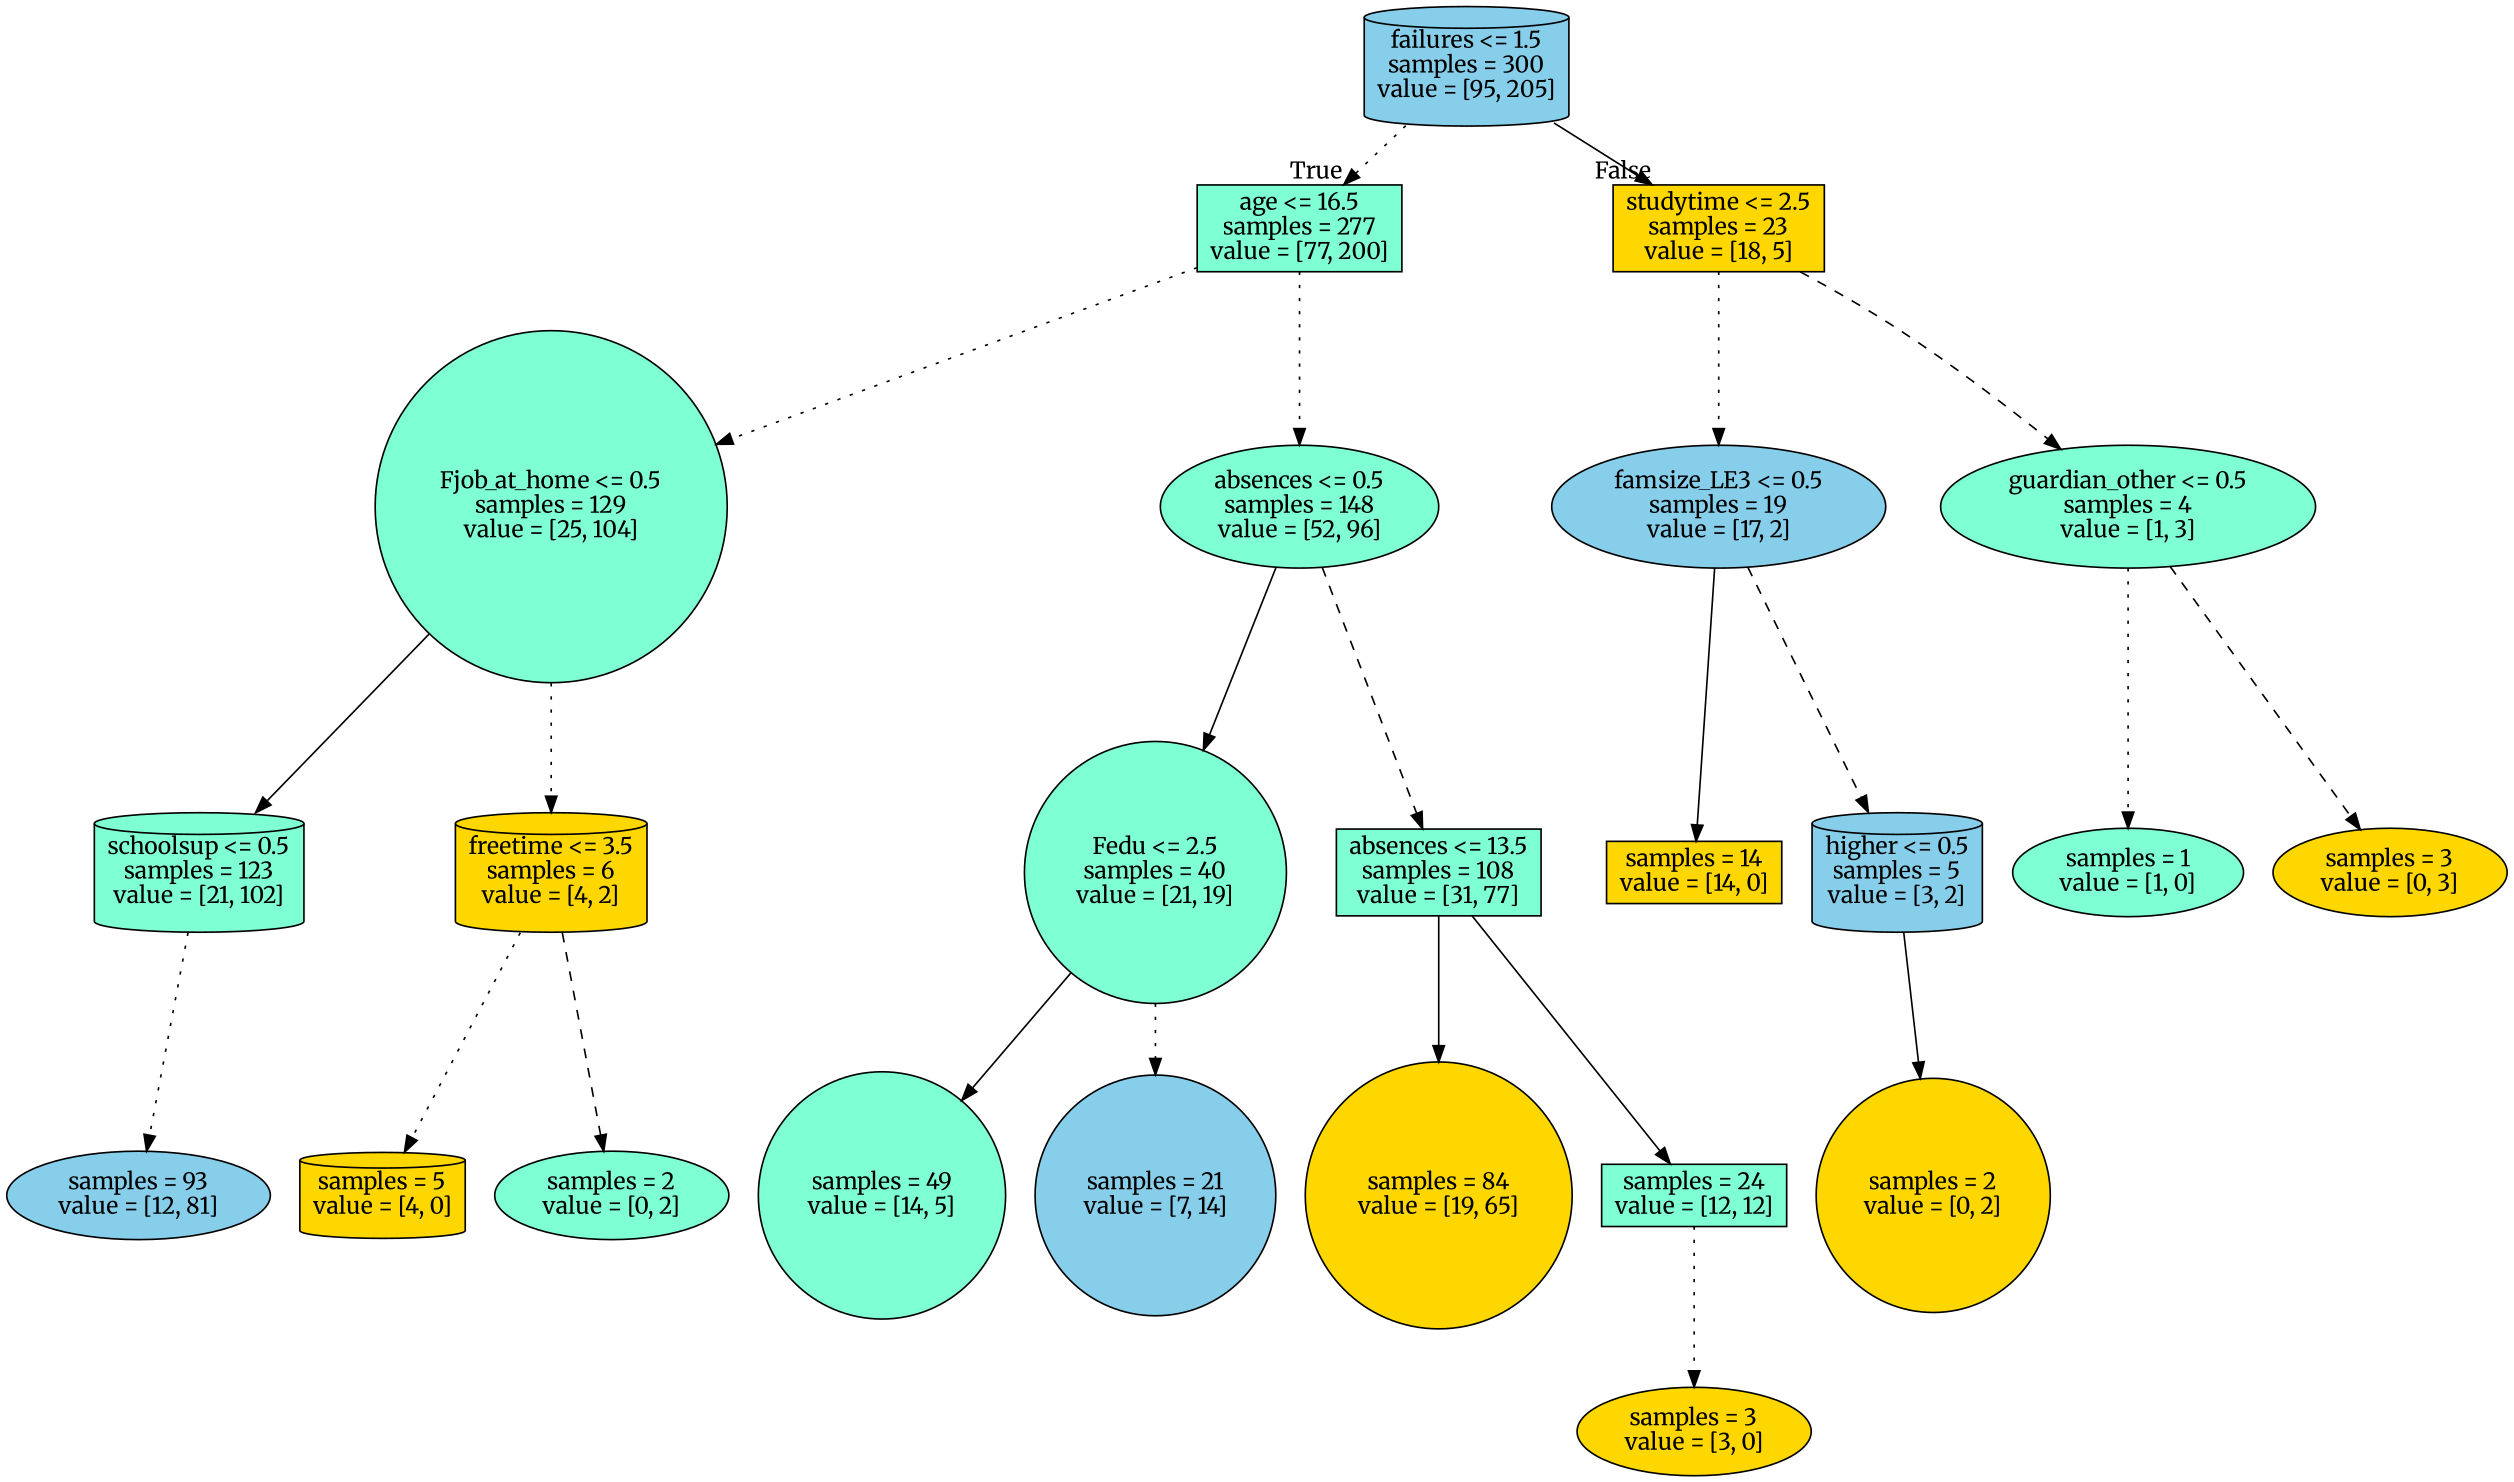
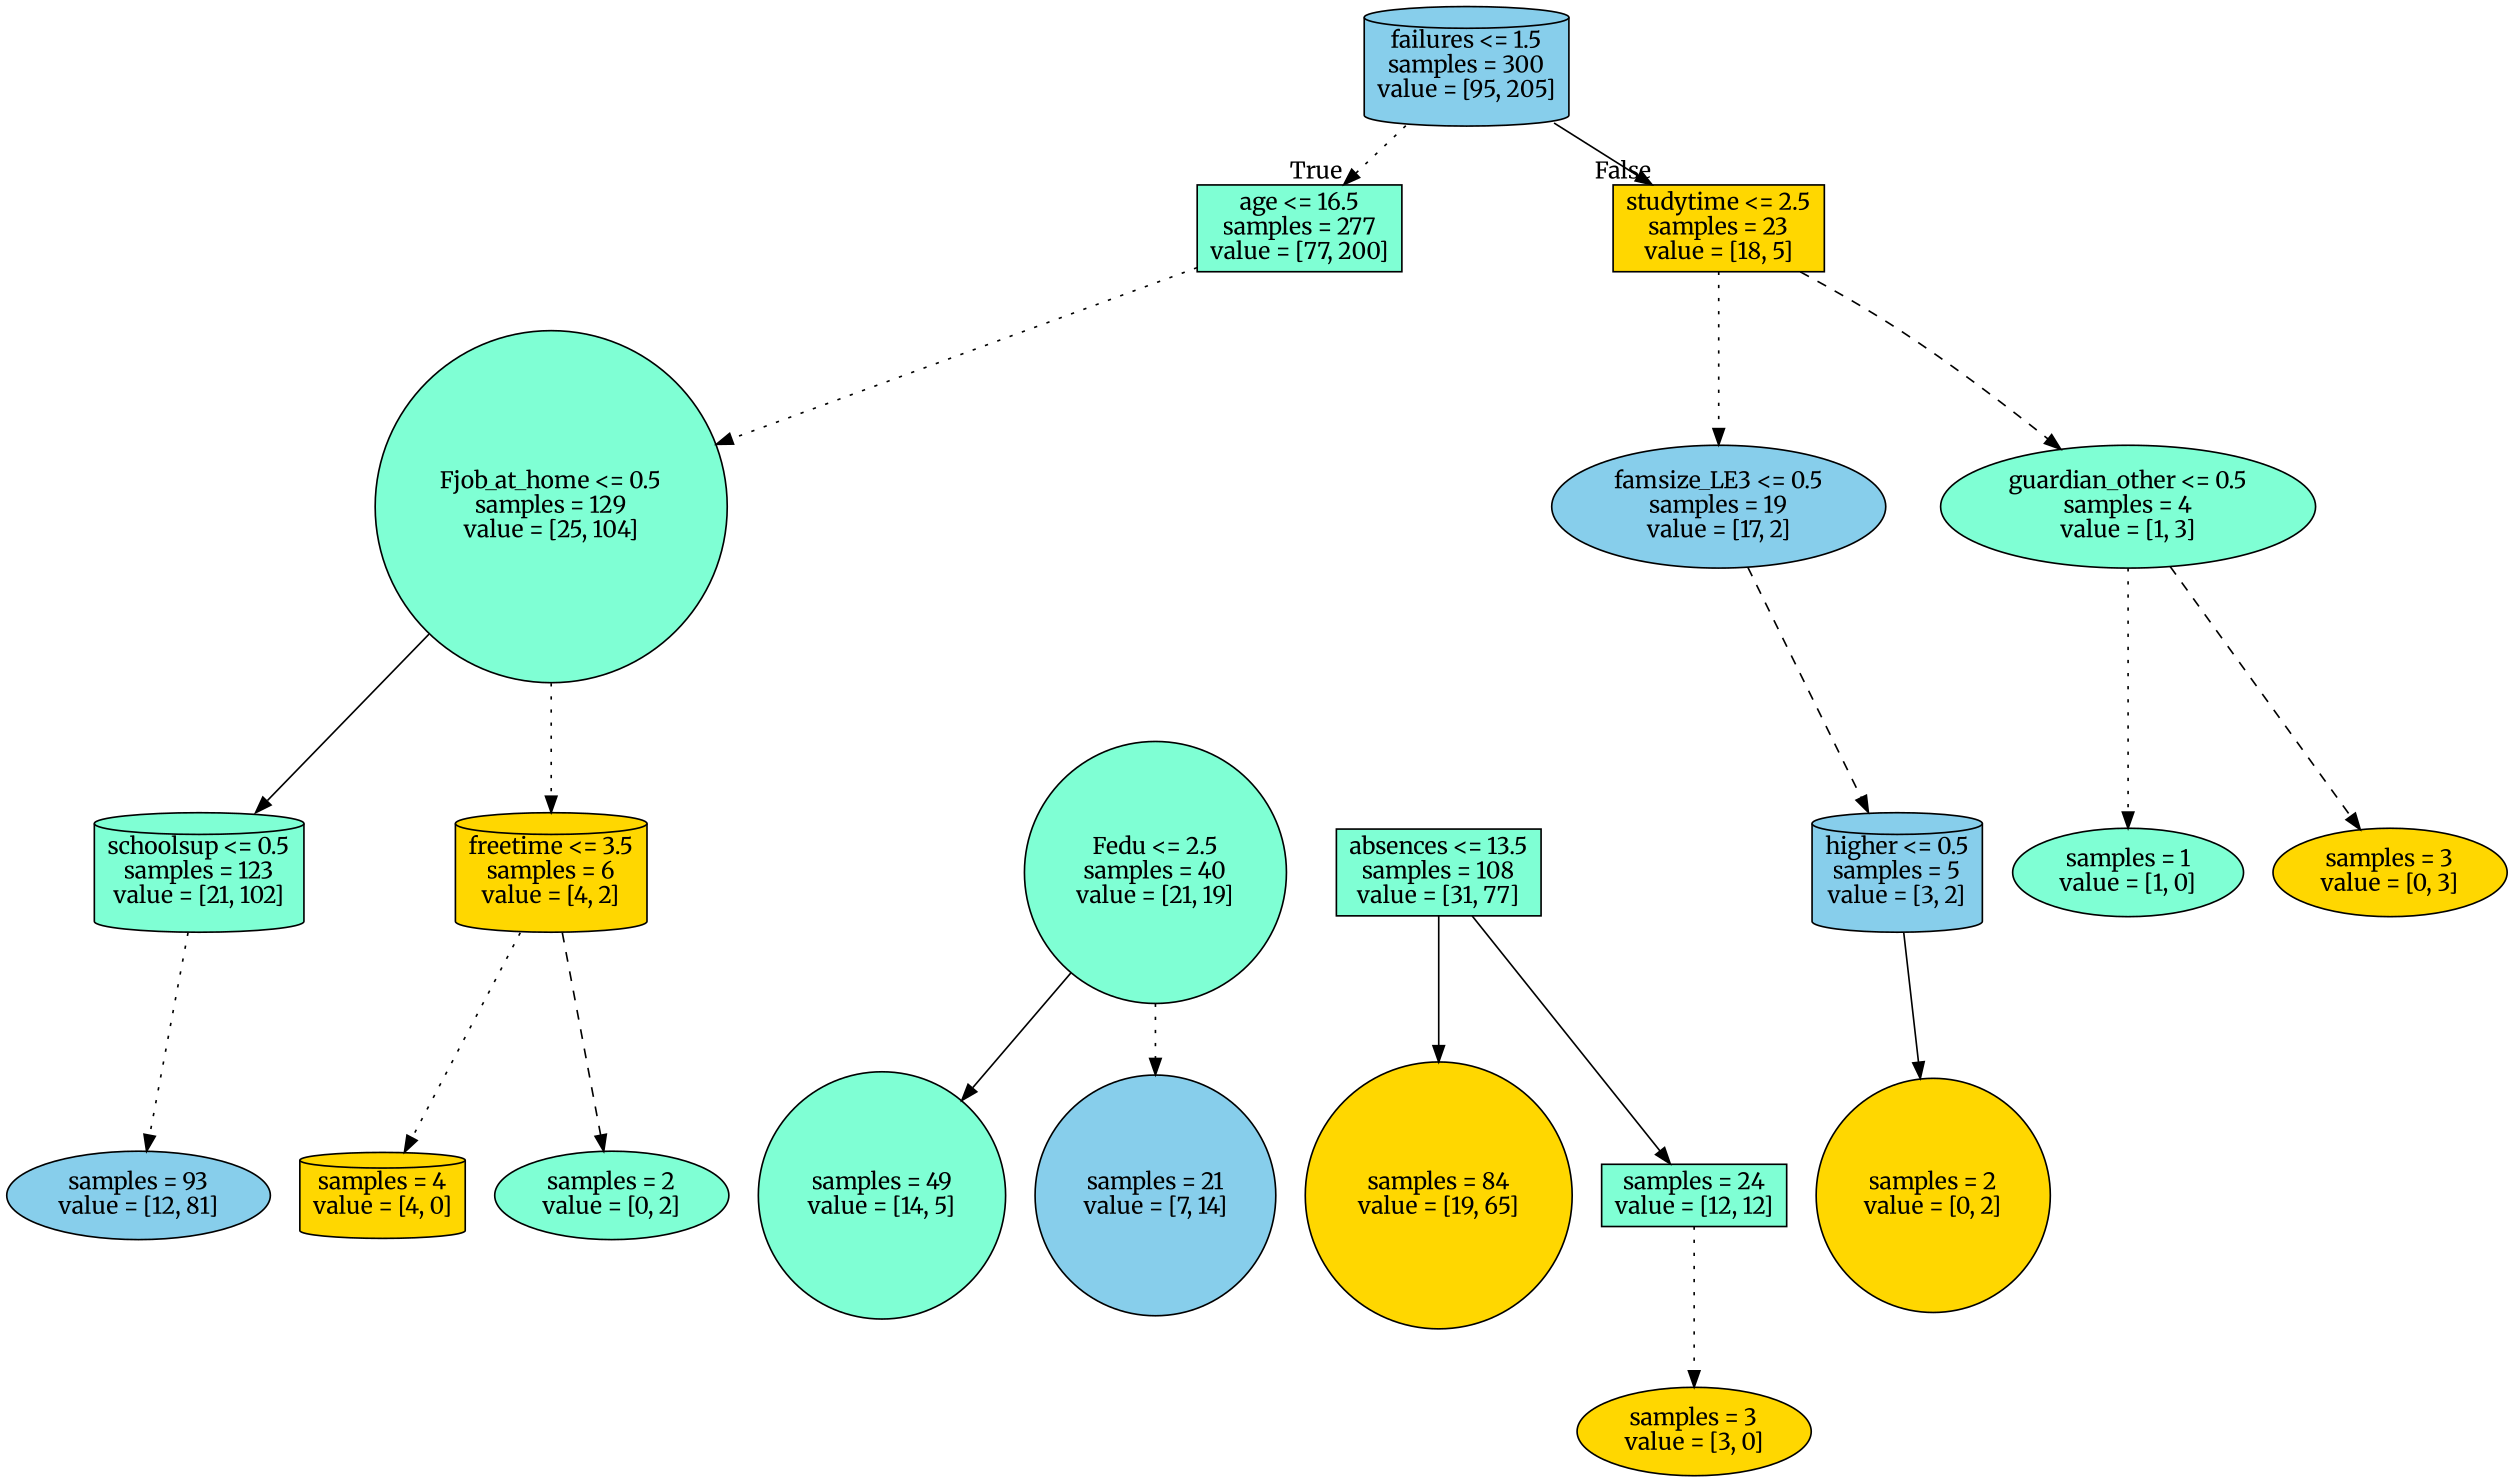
node "absences <= 0.5 samples = 148 value = [52, 96]": removed
node "samples = 14 value = [14, 0]": removed
node "samples = 5 value = [4, 0]": label "samples = 5 value = [4, 0]" -> "samples = 4 value = [4, 0]"
